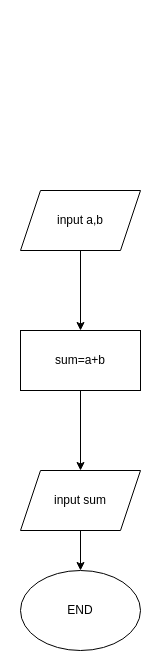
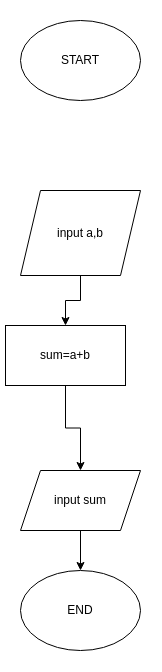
node "START": added
node "input a,b": size 120x60 -> 120x85
node "sum=a+b": moved (81, 361) -> (66, 356)
